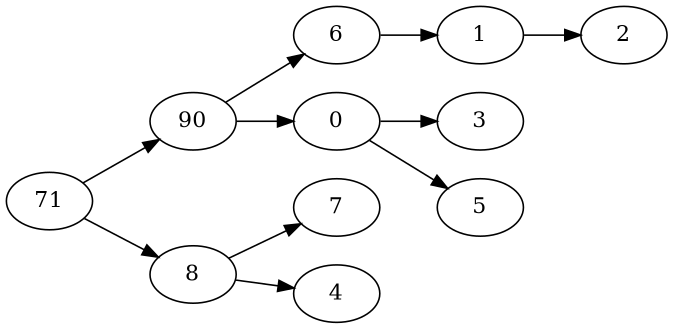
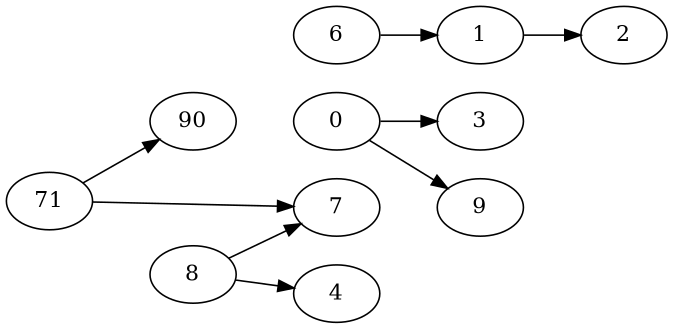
edge "90" -> "6": removed
edge "90" -> "0": removed
node "5": label "5" -> "9"
edge "71" -> "8": now "71" -> "7"
